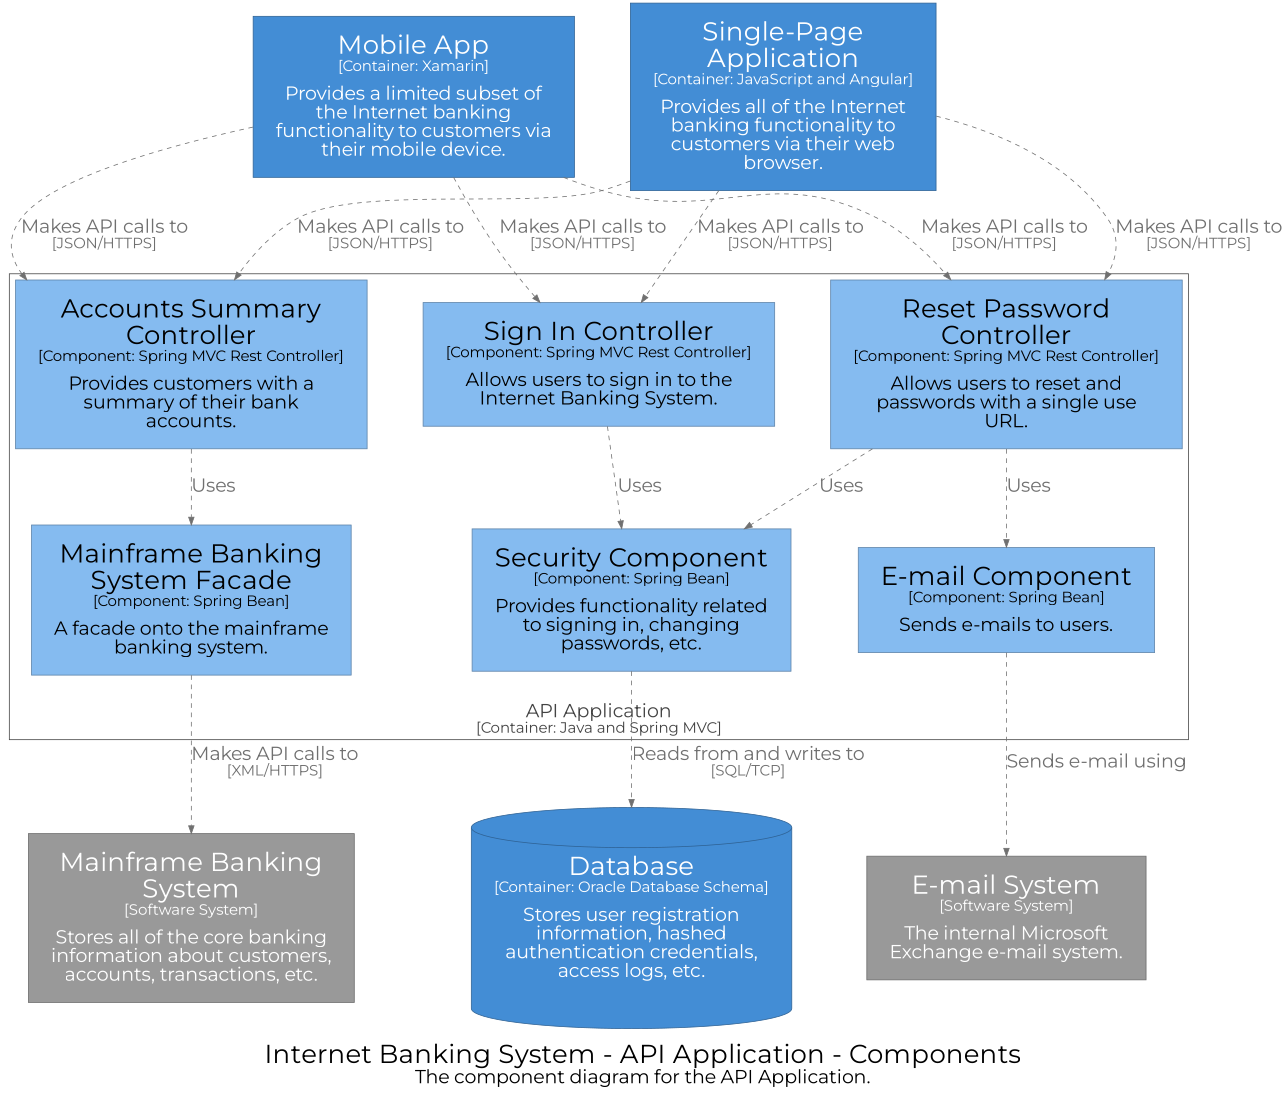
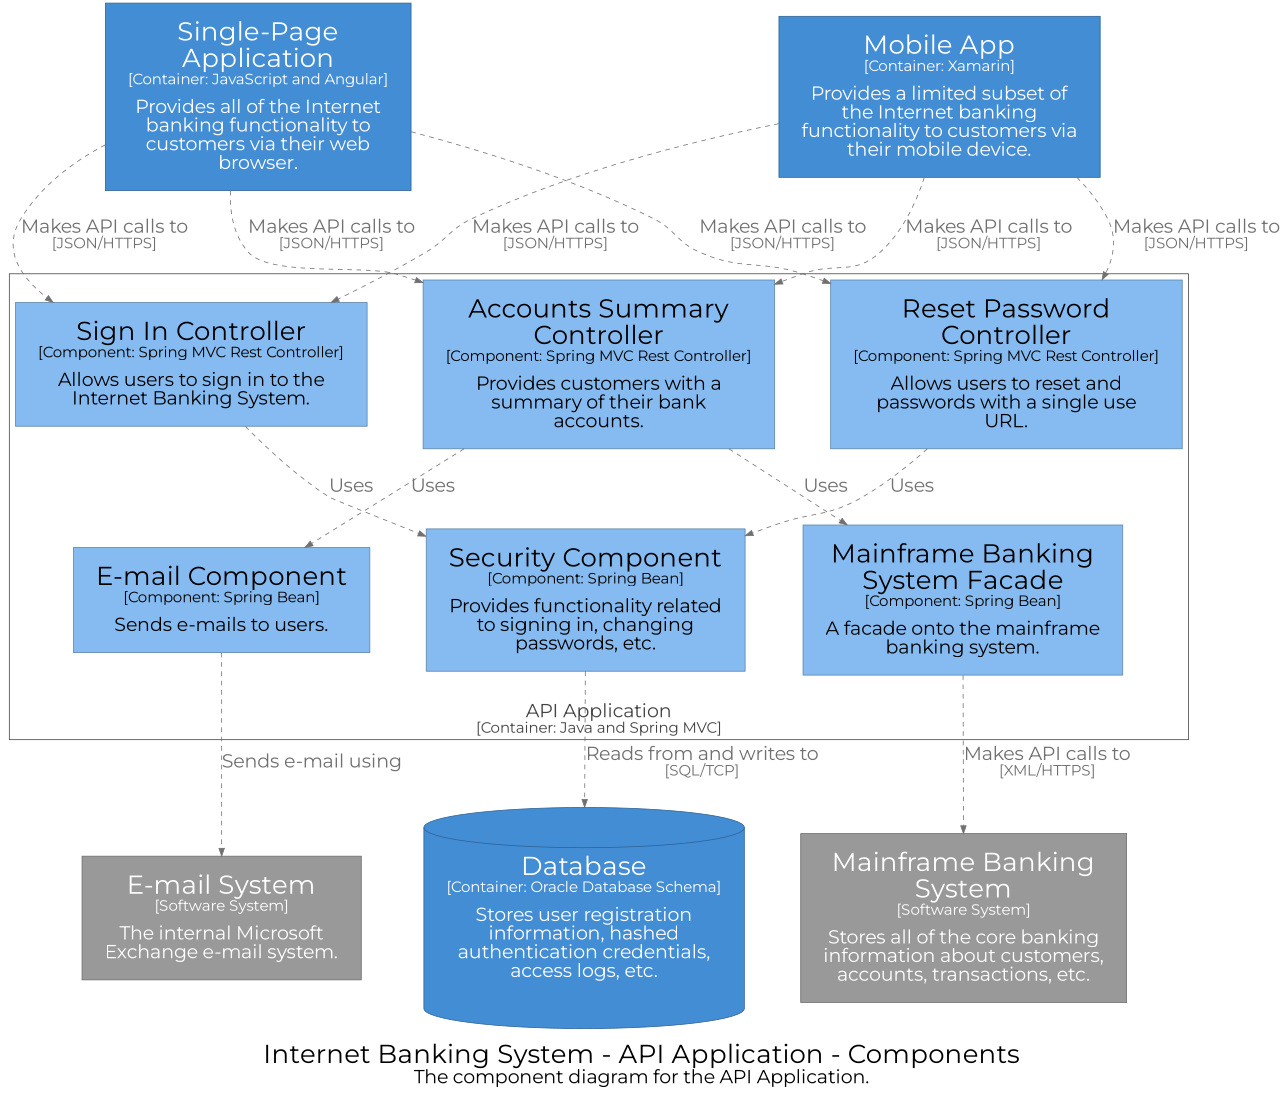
edge "Reset Password" -> "E-mail Component": now "Accounts Summary" -> "E-mail Component"
